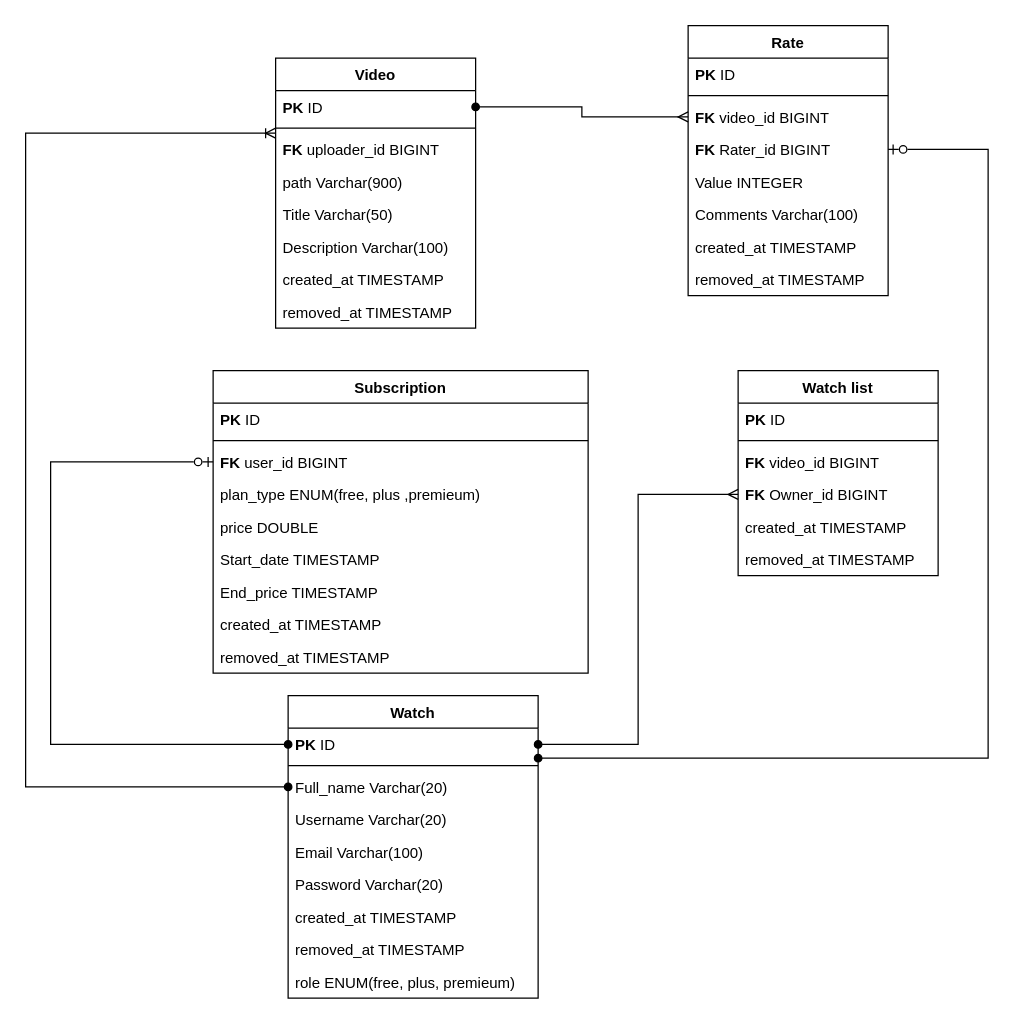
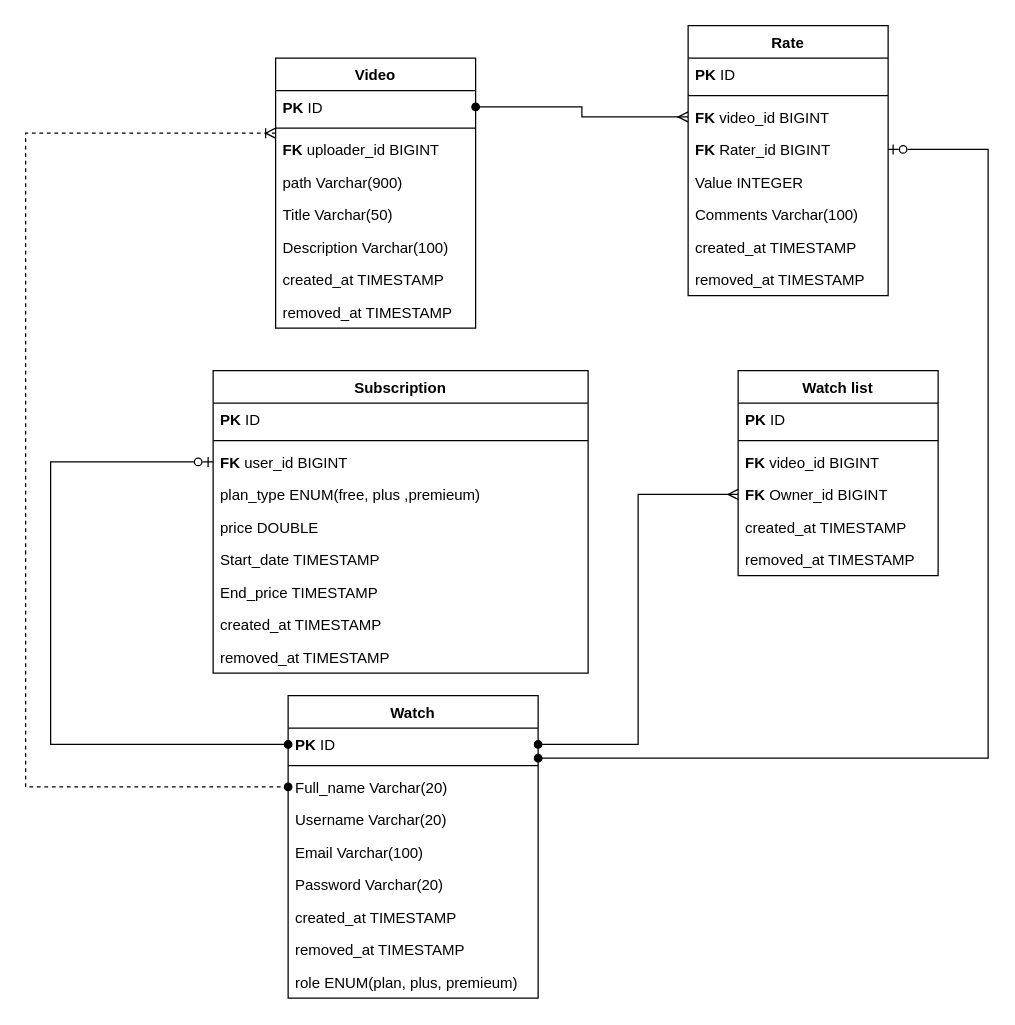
edge "FK uploader_id BIGINT" -- "Full_name Varchar(20)": style solid -> dashed
node "role ENUM(free, plus, premieum)": label "role ENUM(free, plus, premieum)" -> "role ENUM(plan, plus, premieum)"
